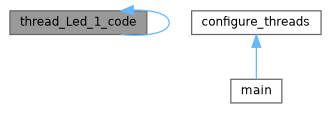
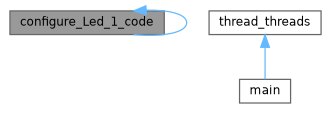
node "thread_Led_1_code": label "thread_Led_1_code" -> "configure_Led_1_code"
node "configure_threads": label "configure_threads" -> "thread_threads"
